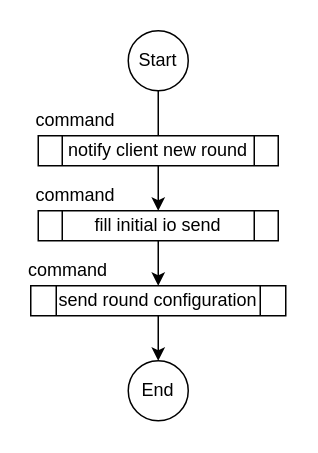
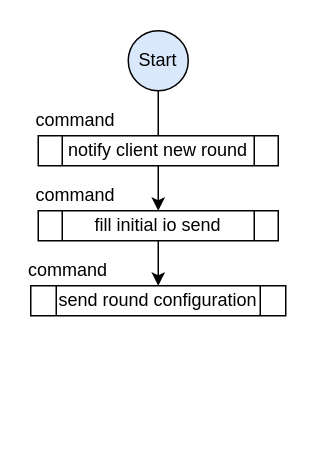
node "Start": fillcolor #ffffff -> #dae8fc
edge "send round configuration" -> "End": removed
node "End": removed
